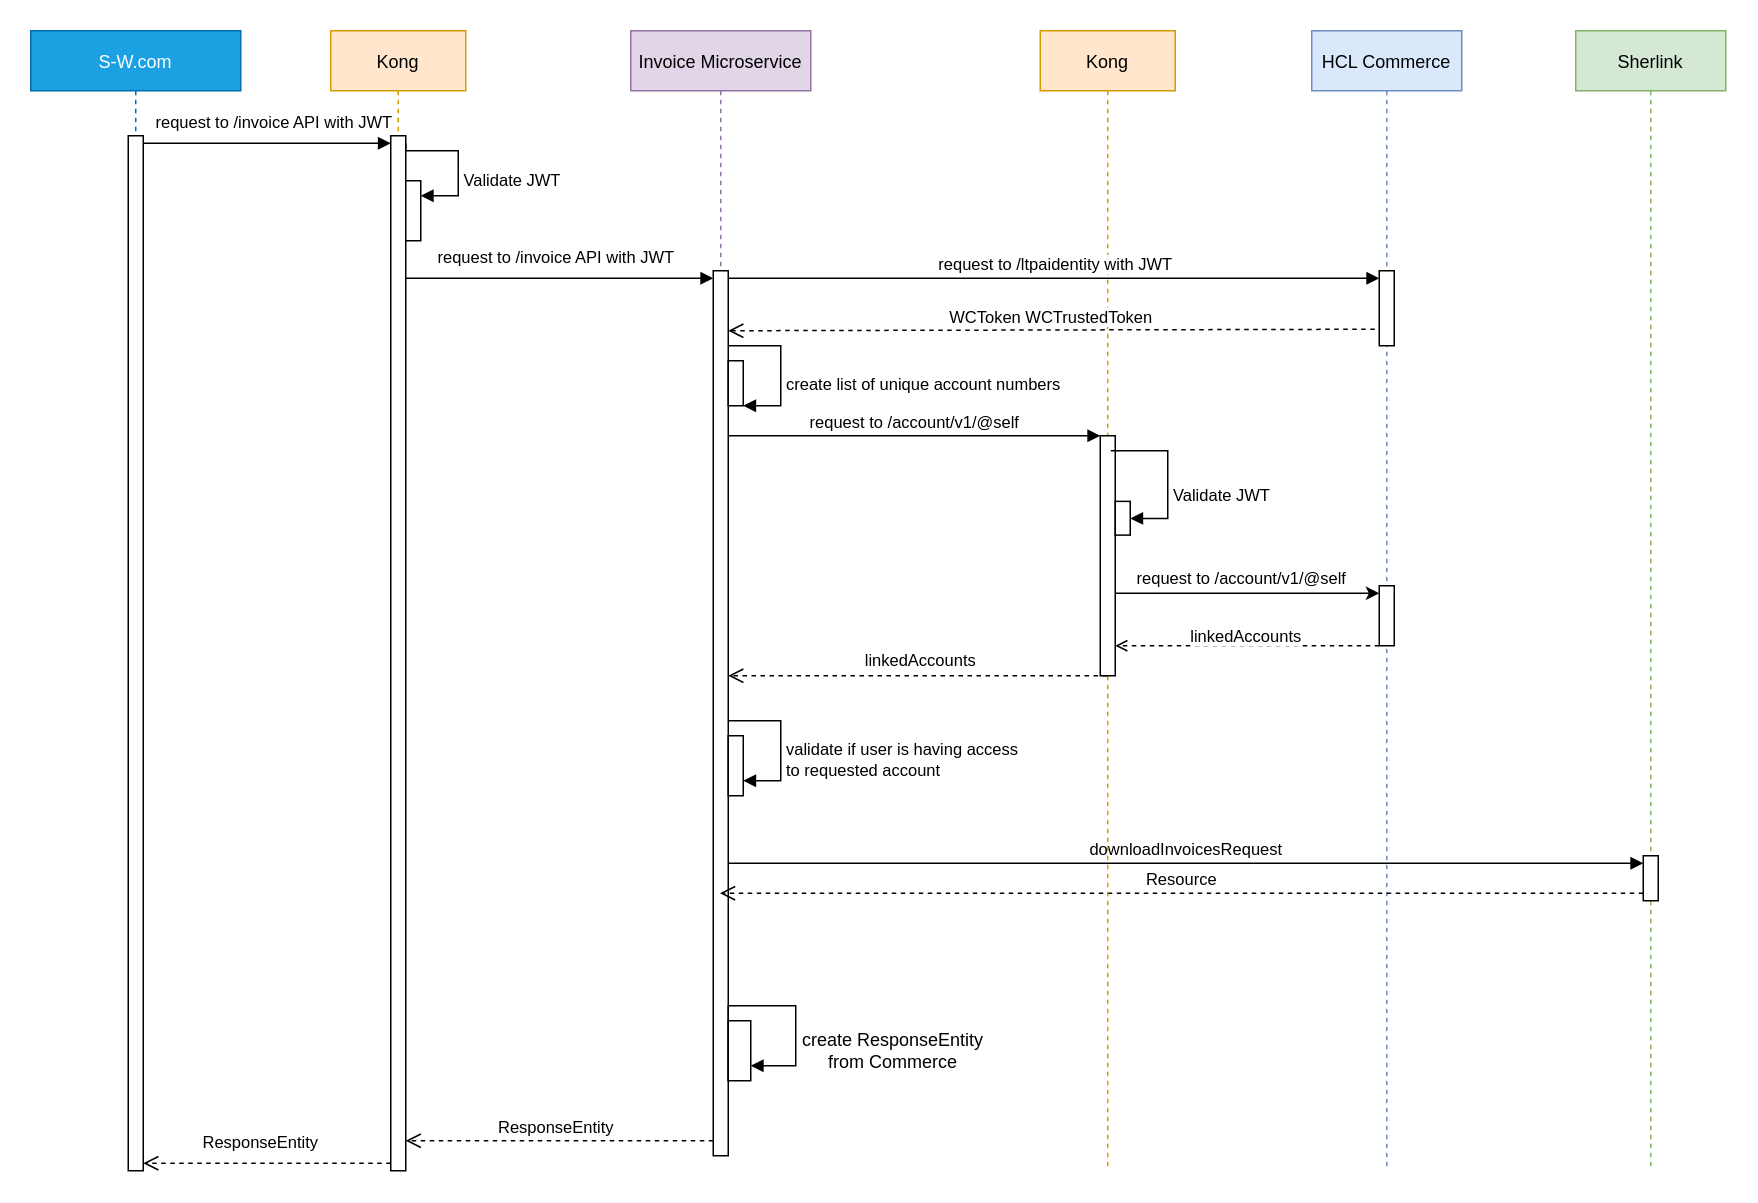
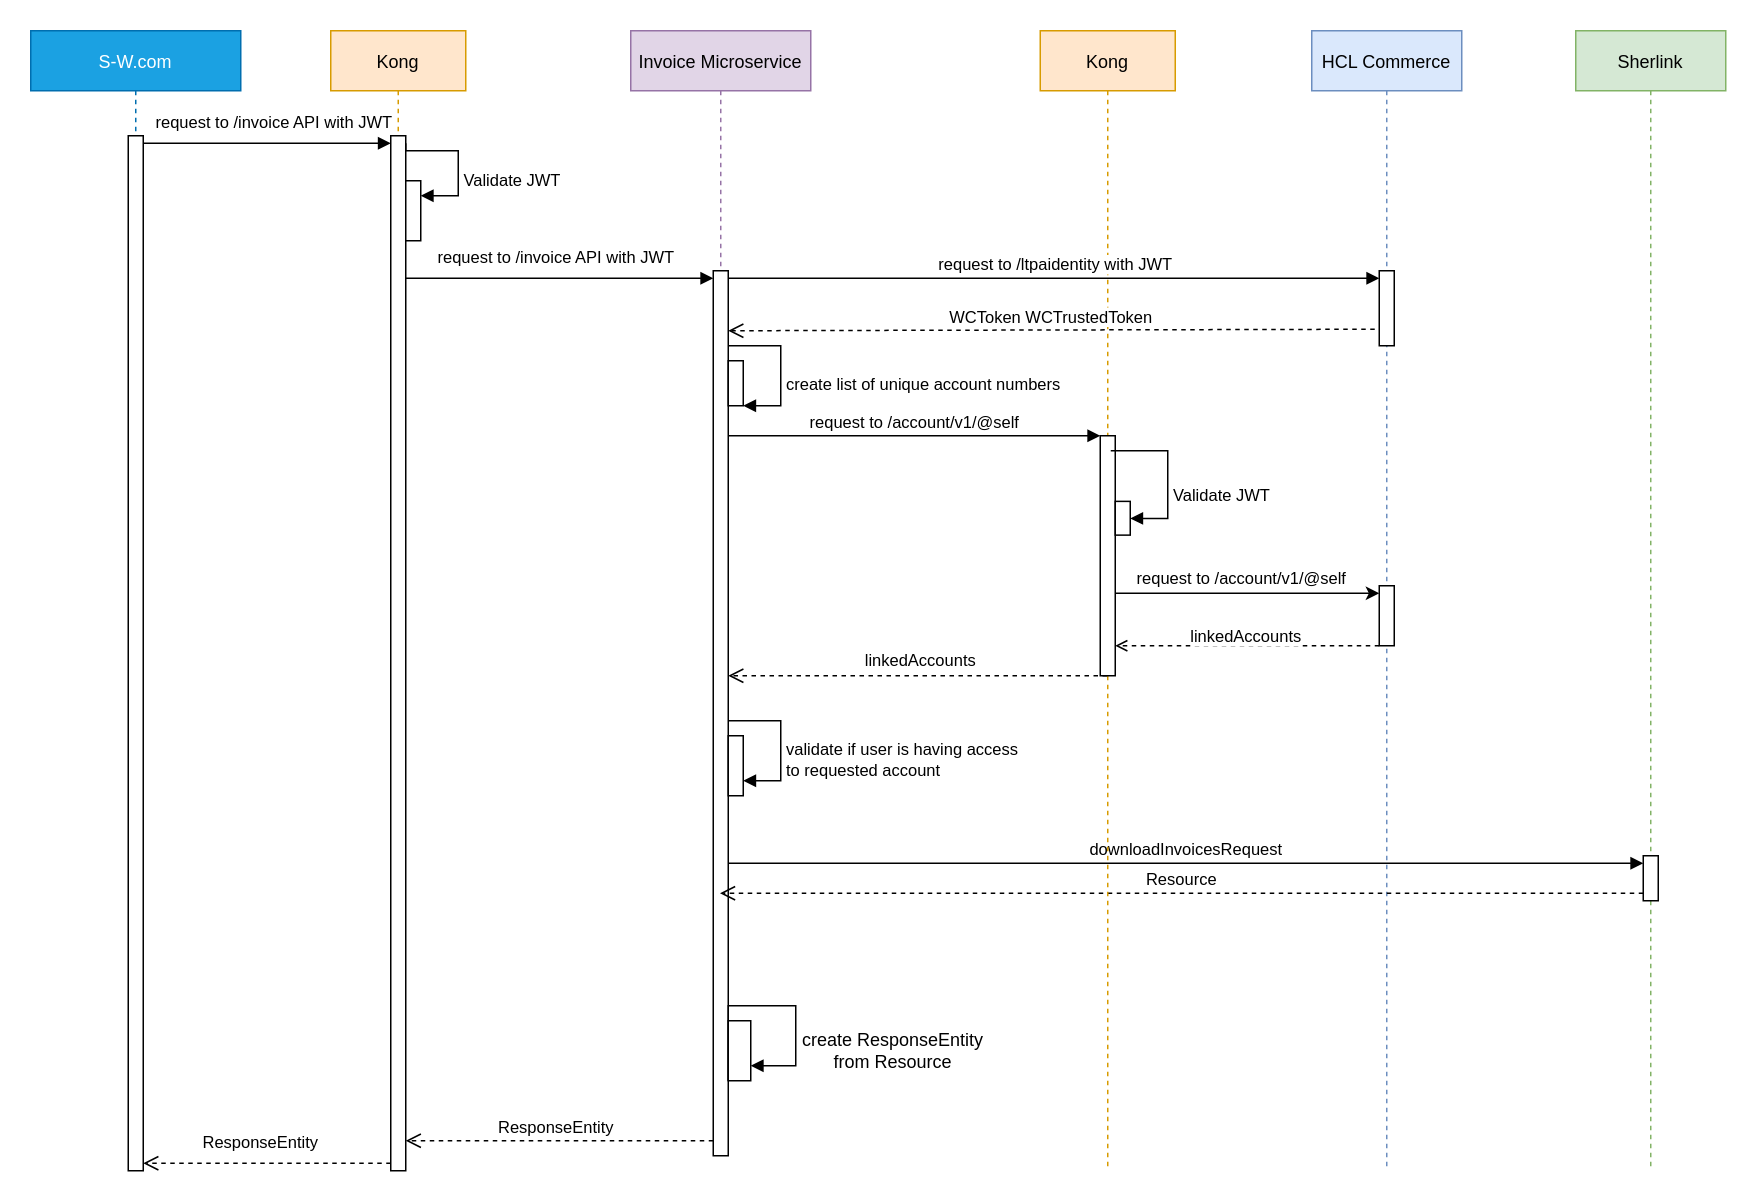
node "create ResponseEntity from Commerce": label "create ResponseEntity from Commerce" -> "create ResponseEntity from Resource"
